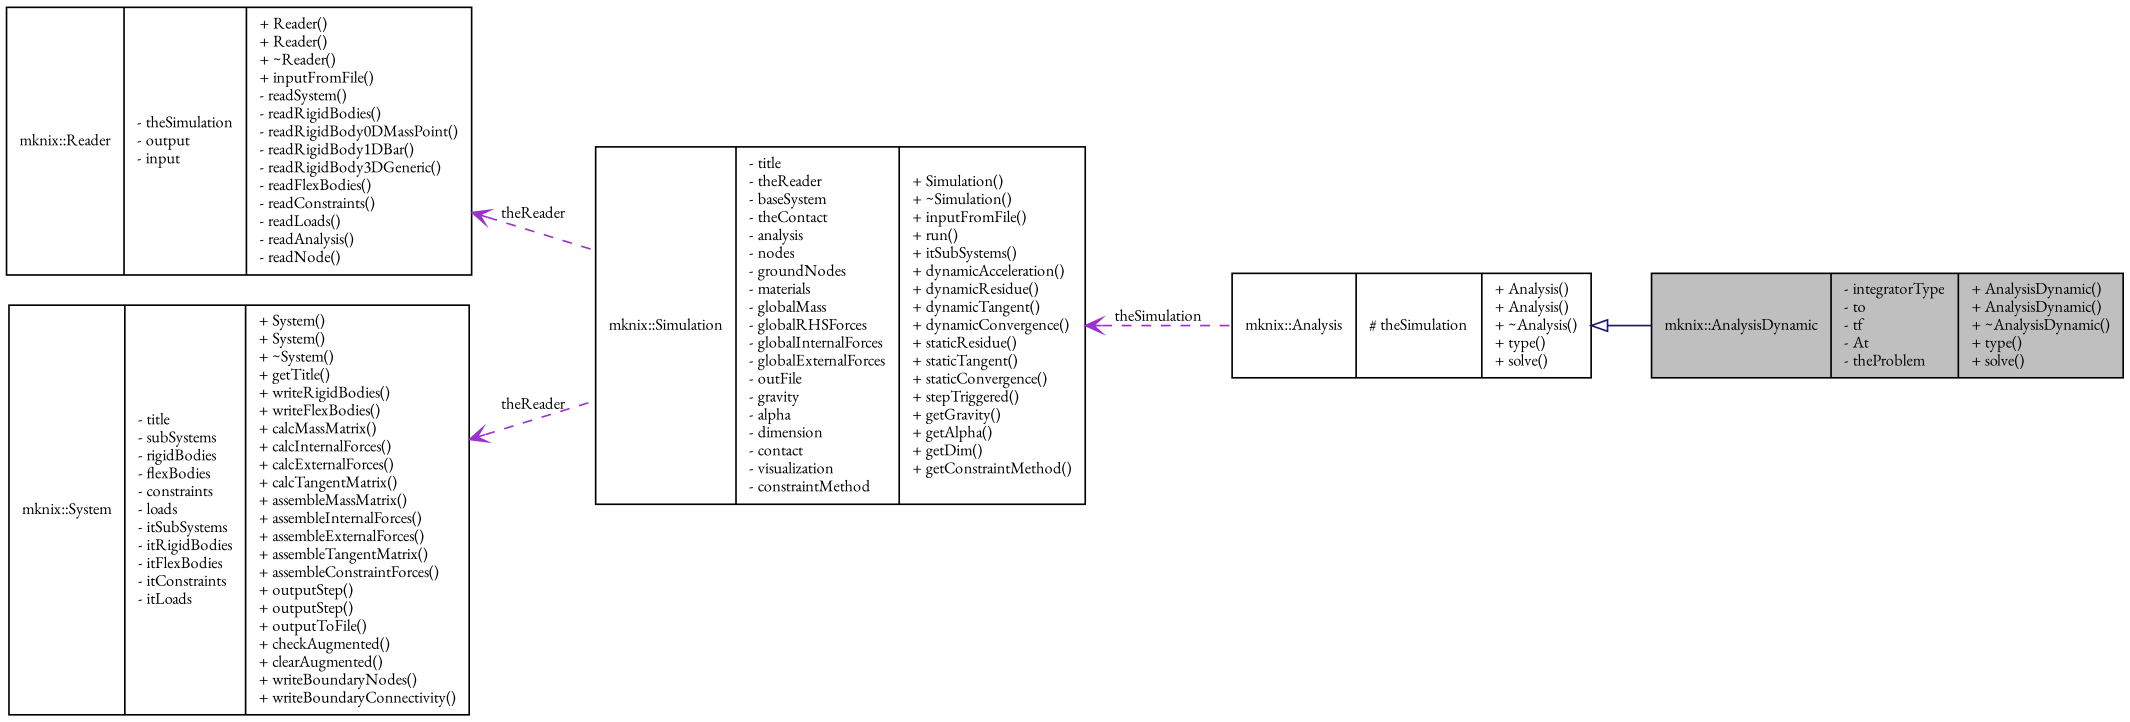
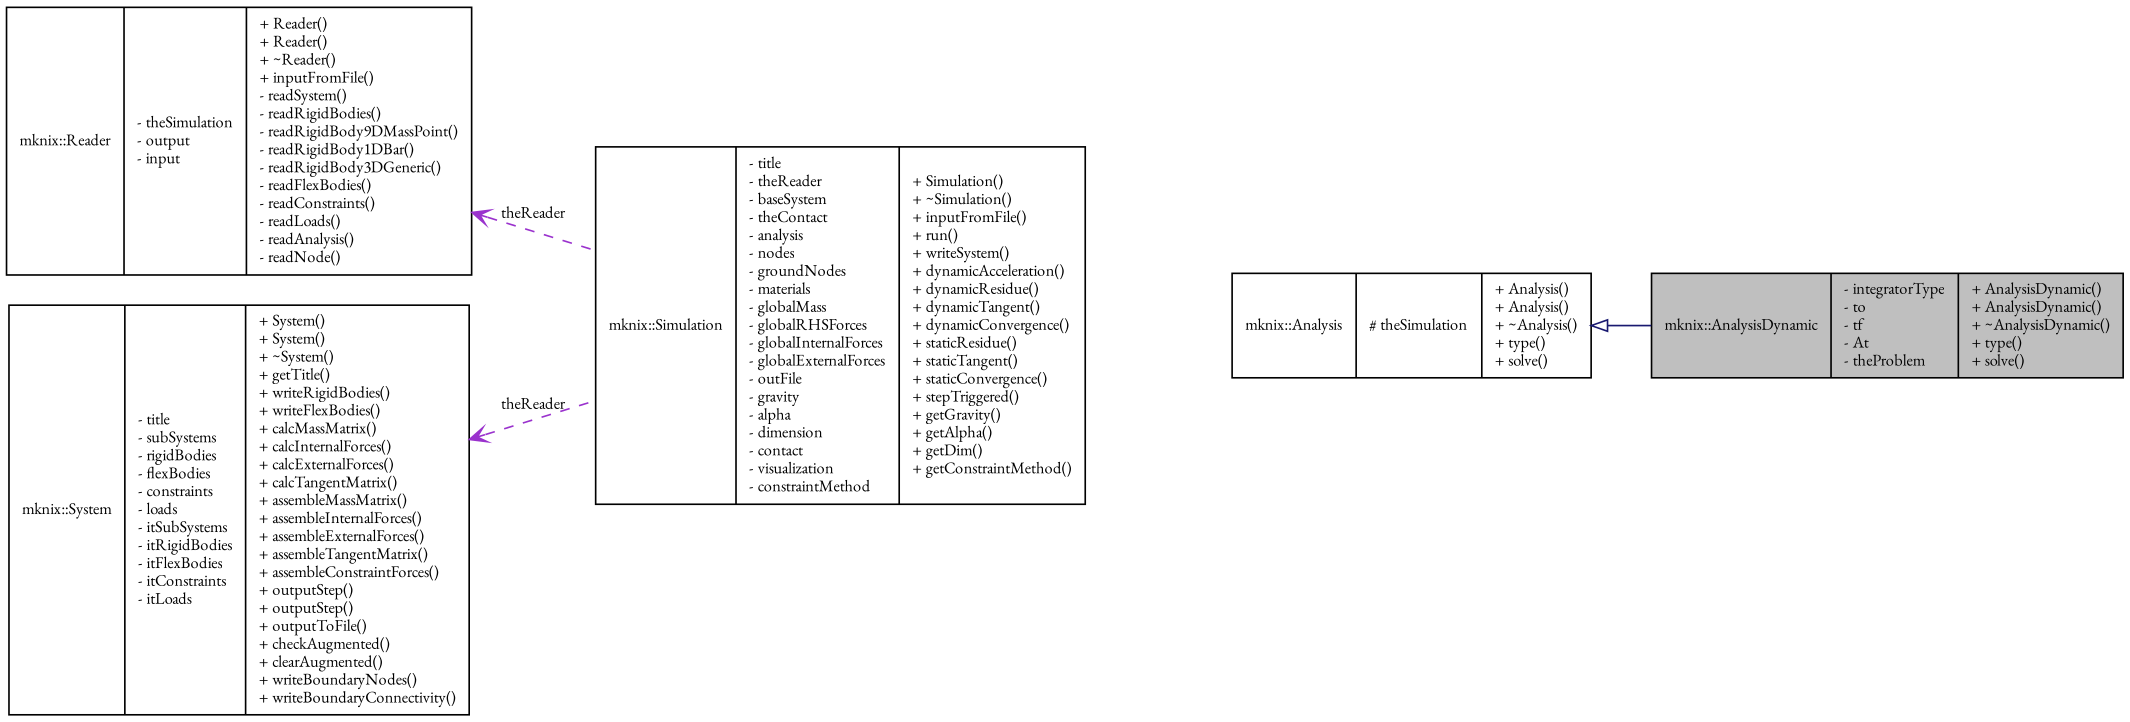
node "mknix::Reader": text "- readRigidBody0DMassPoint()" -> "- readRigidBody9DMassPoint()"
node "mknix::Simulation": text "+ itSubSystems()" -> "+ writeSystem()"
edge "mknix::Analysis" -> "mknix::Simulation": removed, label "theSimulation"
